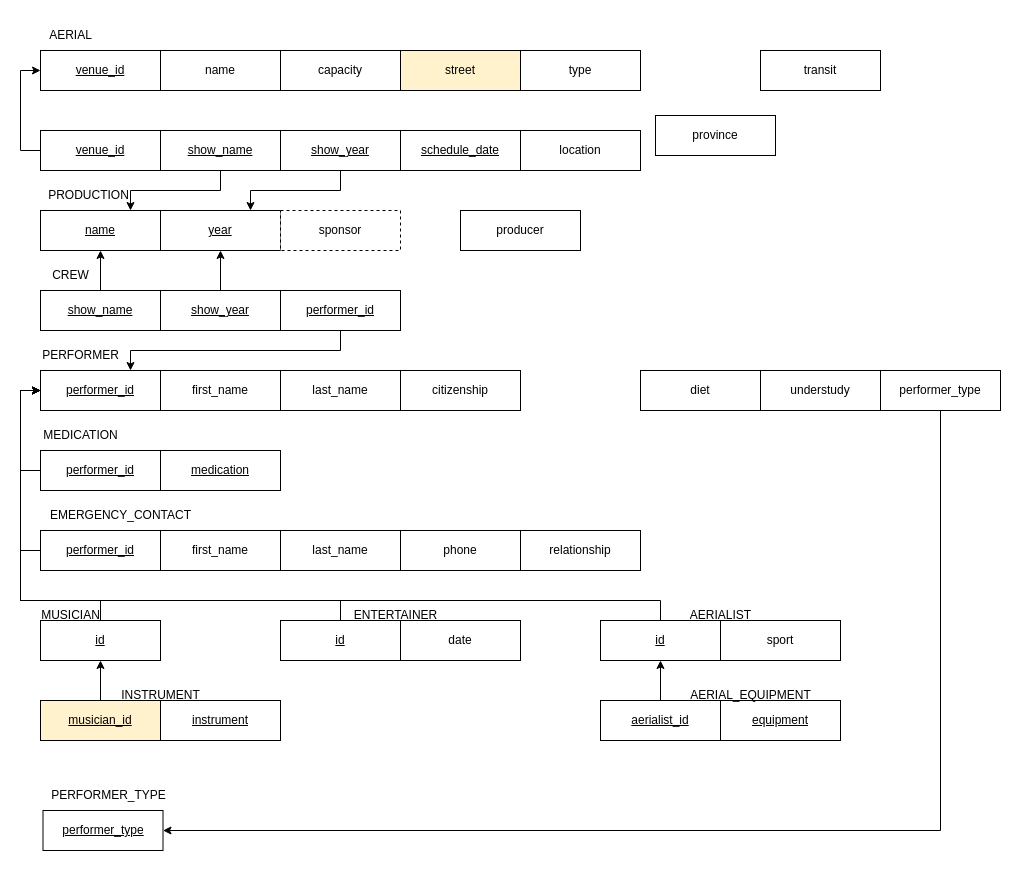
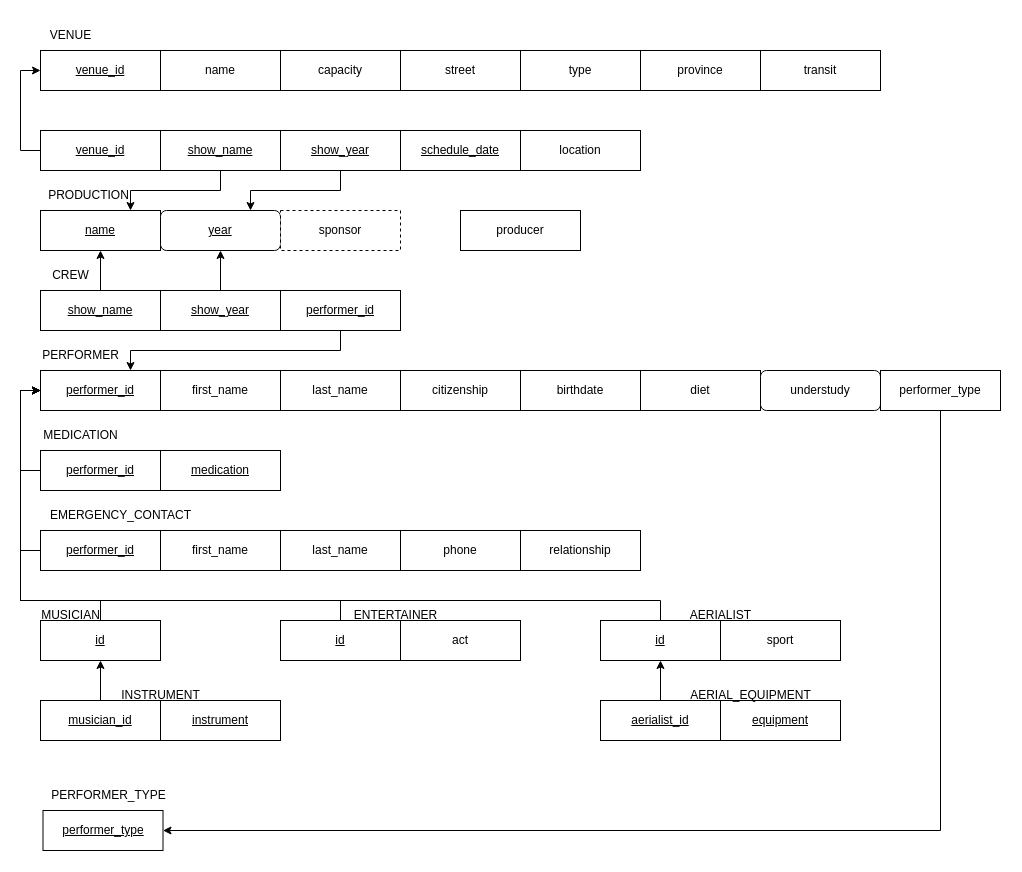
node "AERIAL": label "AERIAL" -> "VENUE"
node "street": fillcolor #fff2cc -> #ffffff
node "province": moved (716, 136) -> (701, 71)
node "year": shape rectangle -> rounded rectangle
node "birthdate": added
node "understudy": shape rectangle -> rounded rectangle
node "date": label "date" -> "act"
node "musician_id": fillcolor #fff2cc -> #ffffff
